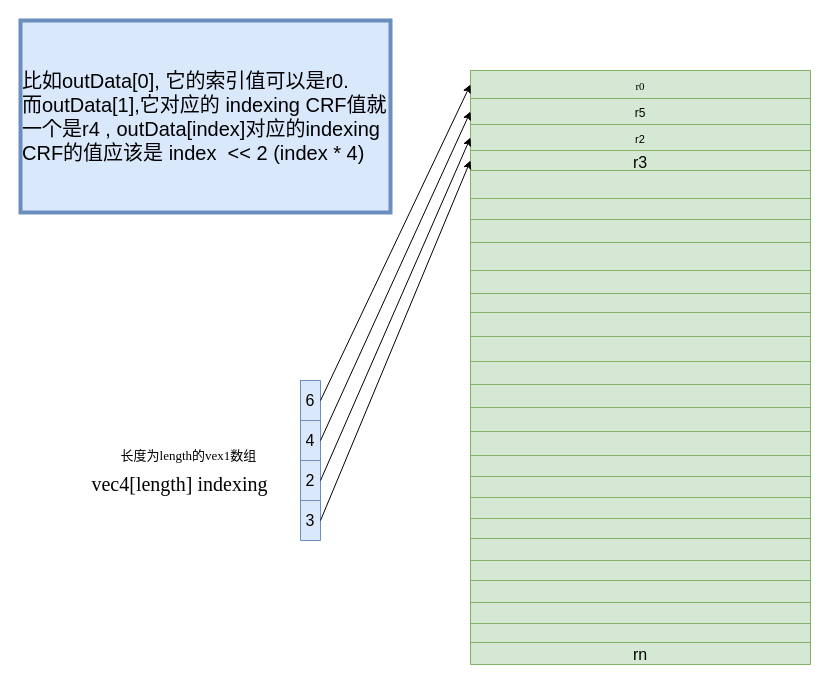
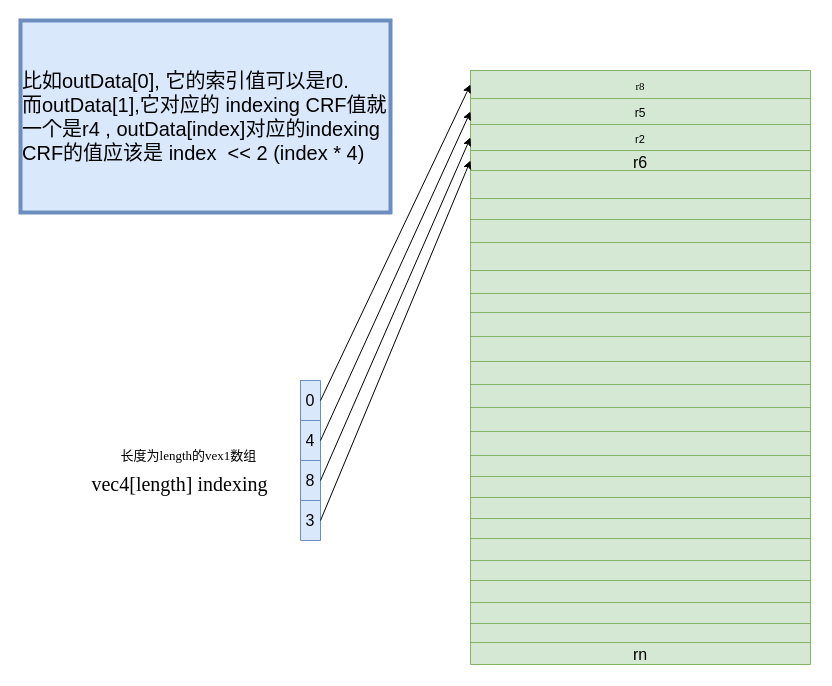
node "r0": label "r0" -> "r8"
node "r3": label "r3" -> "r6"
node "6": label "6" -> "0"
node "2": label "2" -> "8"
